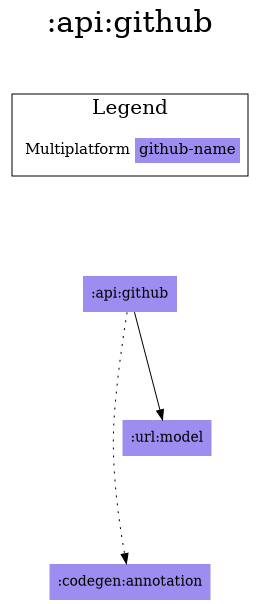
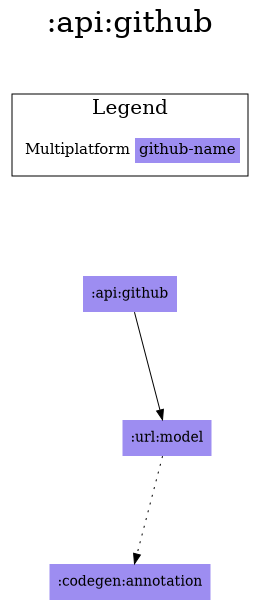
edge ":api:github" -> ":codegen:annotation": now ":url:model" -> ":codegen:annotation"
